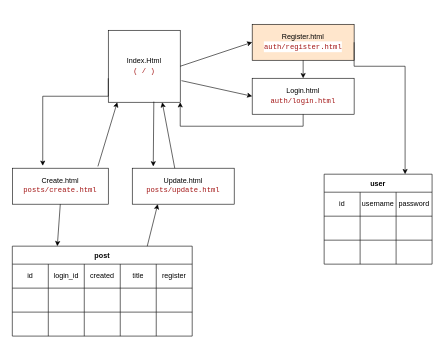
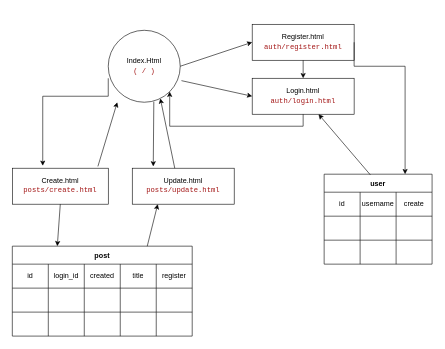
node "Register.html auth/register.html": fillcolor #ffe6cc -> #ffffff
node "Index.Html ( / )": shape rectangle -> ellipse
edge "user" -> "Login.html auth/login.html": added
node "password": label "password" -> "create"
